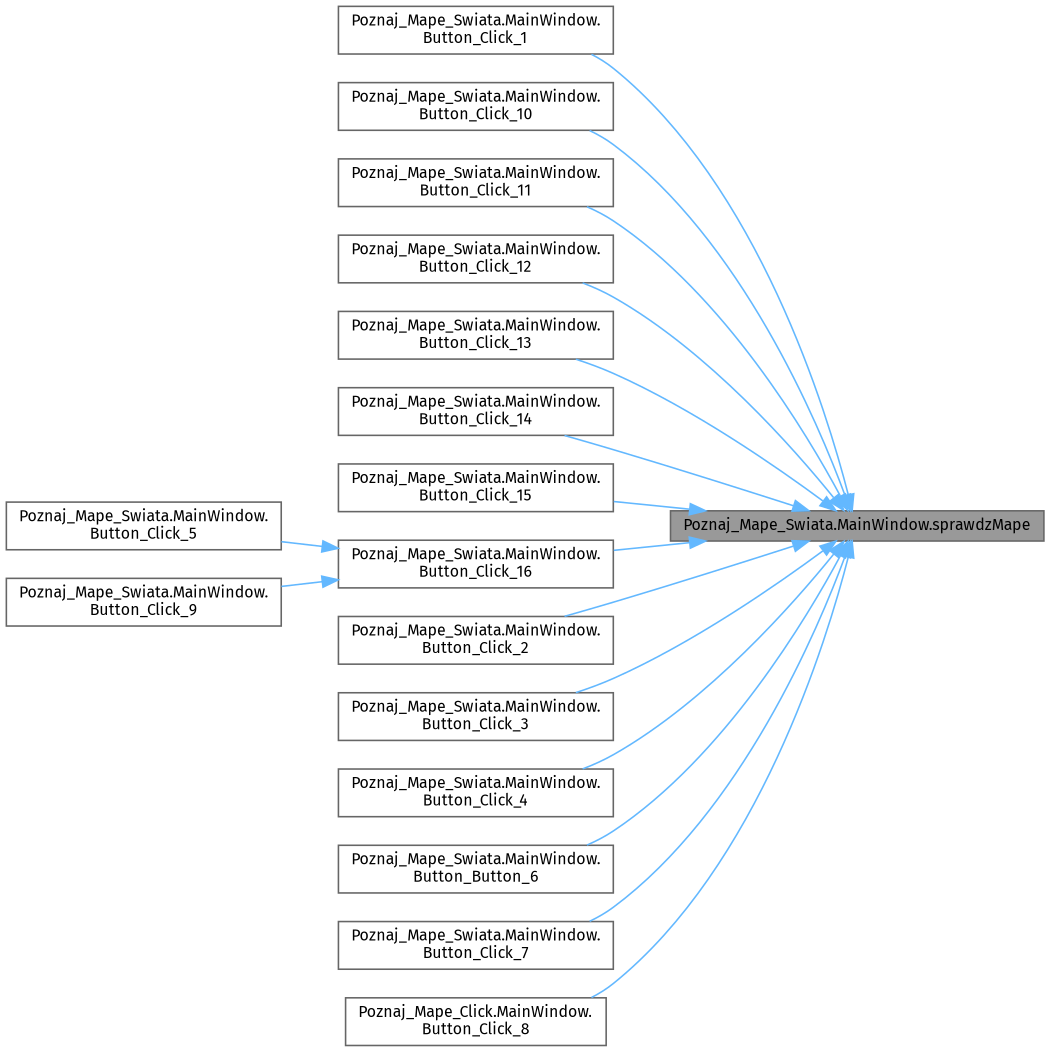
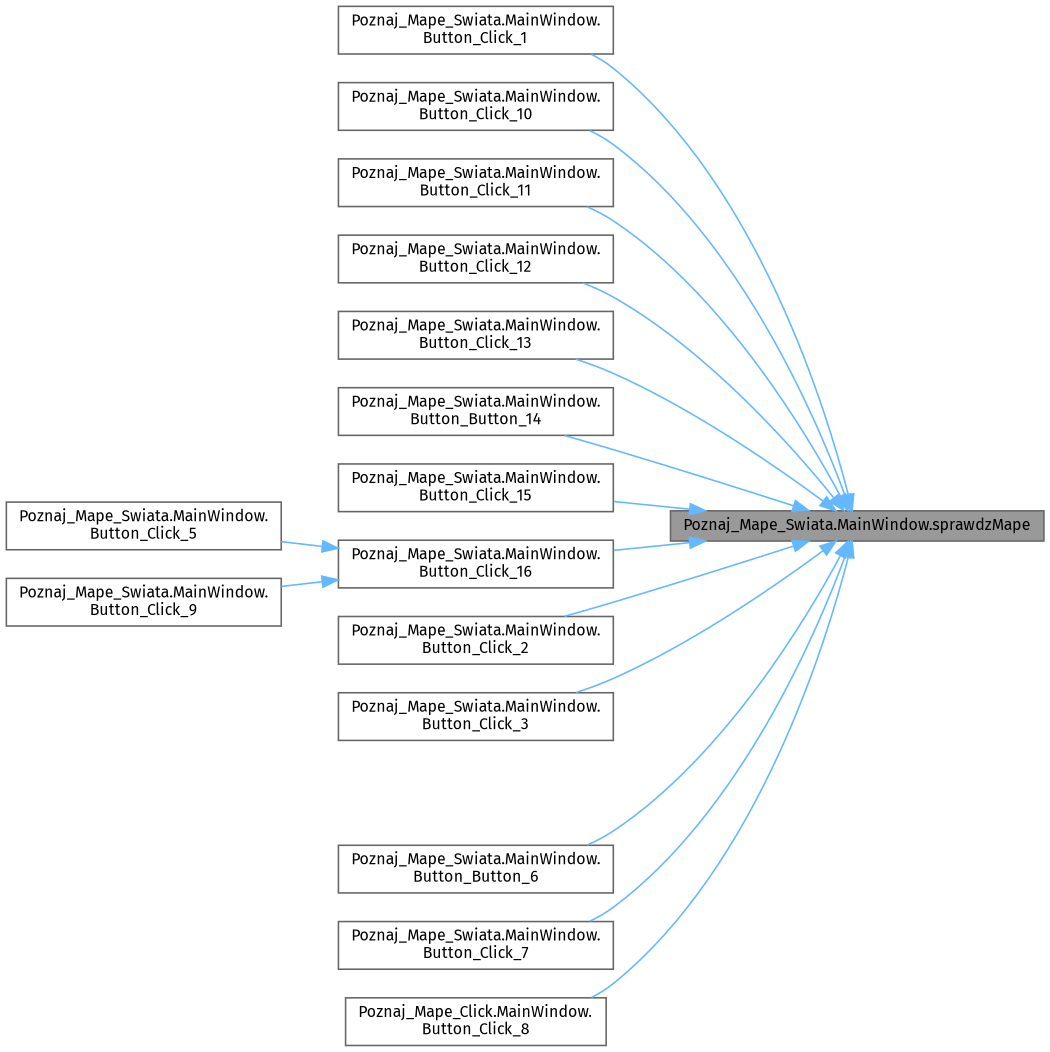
node "Poznaj_Mape_Swiata.MainWindow. Button_Click_14": label "Poznaj_Mape_Swiata.MainWindow. Button_Click_14" -> "Poznaj_Mape_Swiata.MainWindow. Button_Button_14"
node "Poznaj_Mape_Swiata.MainWindow. Button_Click_4": removed
